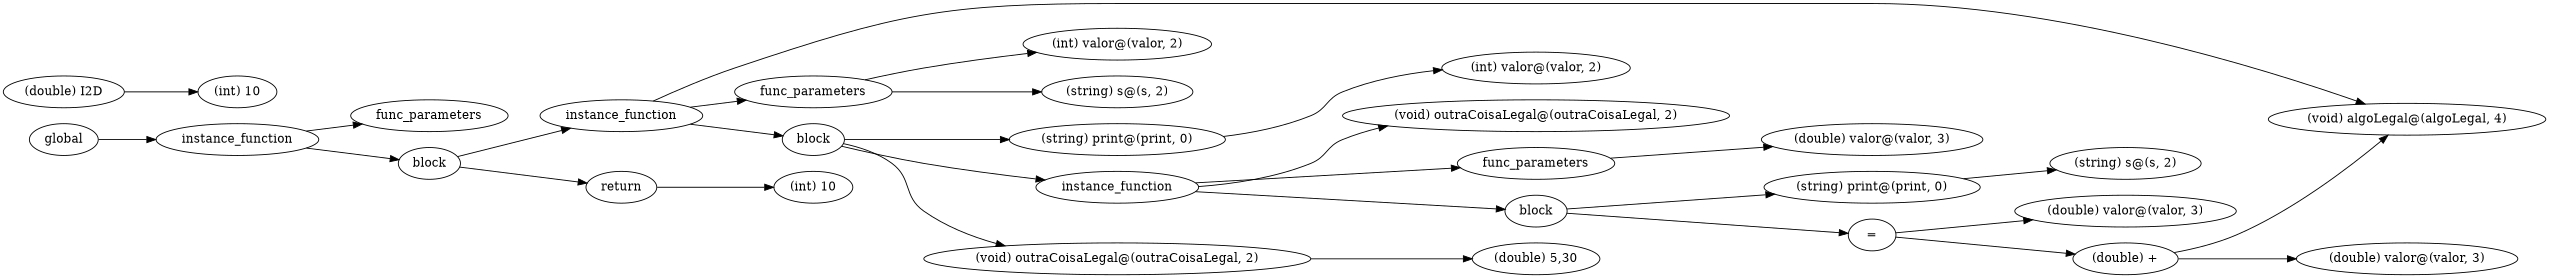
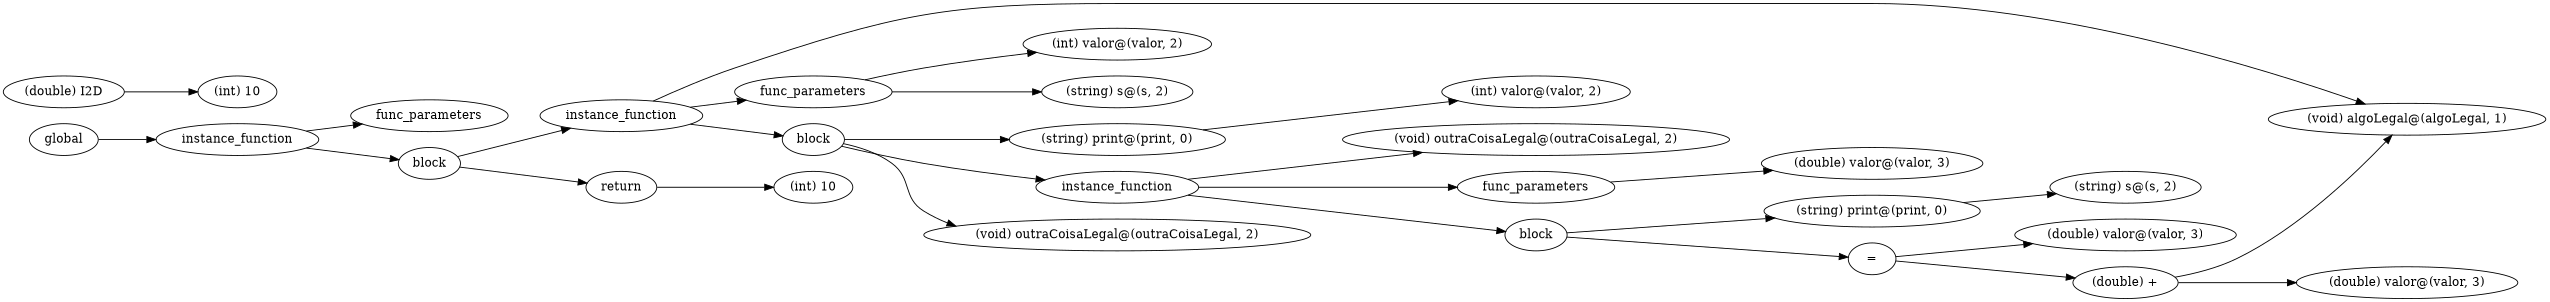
node "(void) algoLegal@(algoLegal, 4)": label "(void) algoLegal@(algoLegal, 4)" -> "(void) algoLegal@(algoLegal, 1)"
node "(double) 5,30": removed
